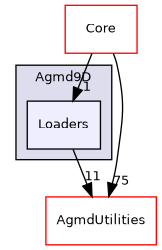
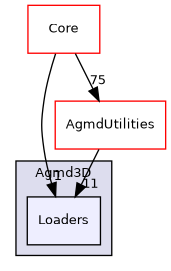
cluster "Agmd9D": label "Agmd9D" -> "Agmd3D"
edge "Loaders" -> "AgmdUtilities": reversed
